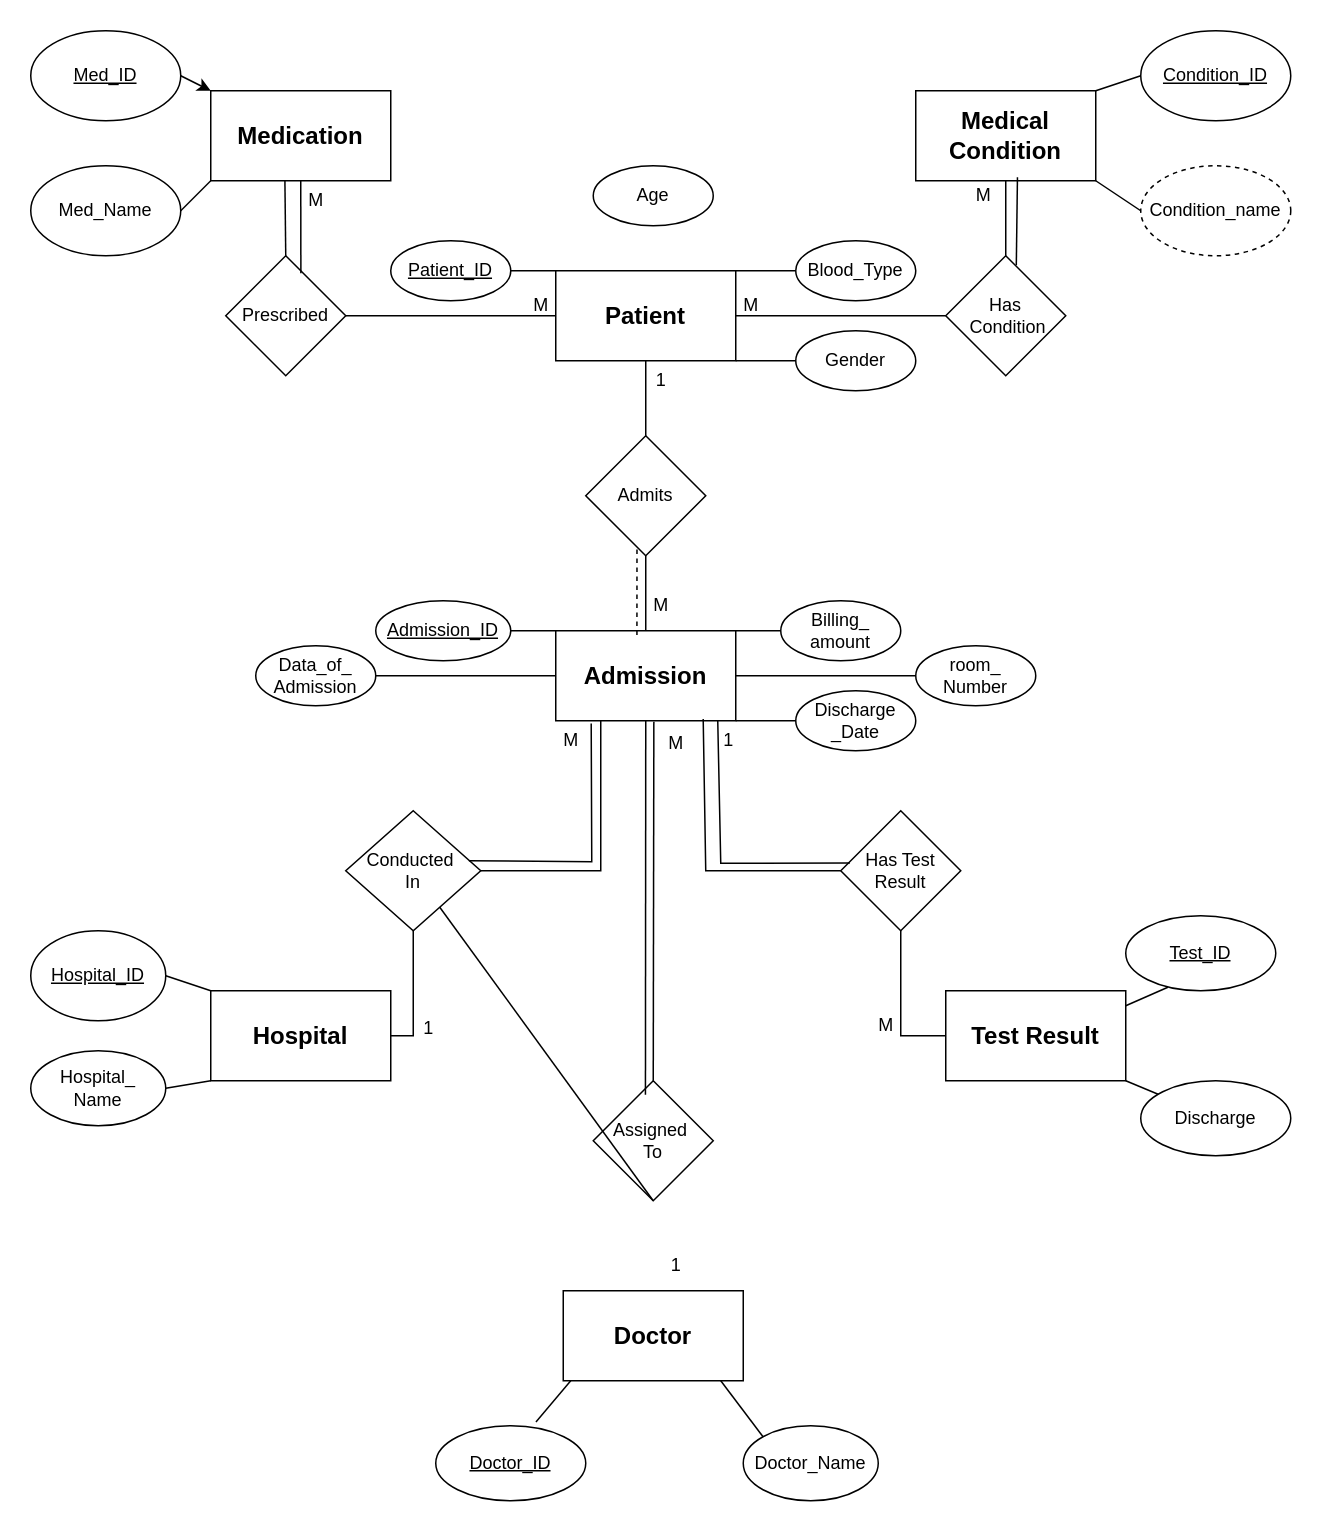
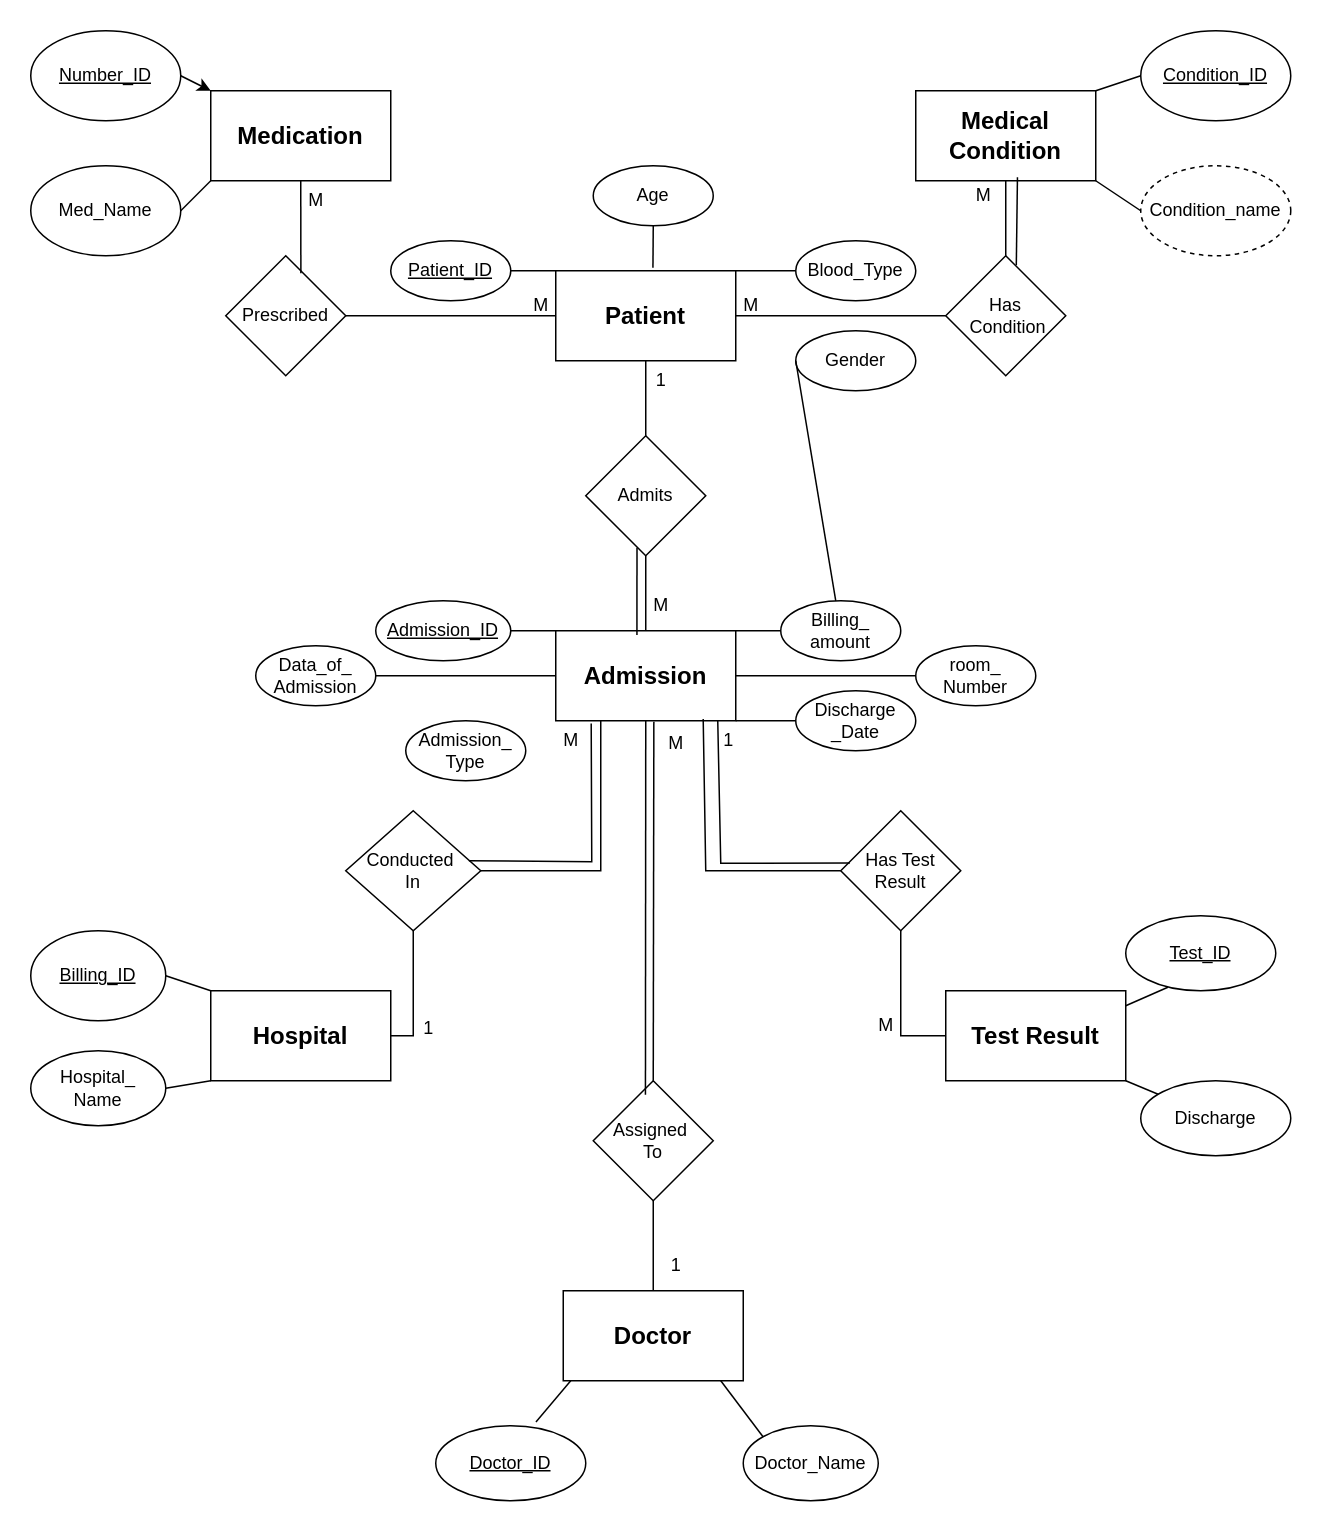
node "Med_ID": label "Med_ID" -> "Number_ID"
edge "Medication" -- "Prescribed": removed
edge "Age" -- "Patient": added
edge "Patient" -- "Gender": now "Billing_ amount" -- "Gender"
edge "Admits" -- "Admission": style dashed -> solid
node "Admission_ Type": added
node "Hospital_ID": label "Hospital_ID" -> "Billing_ID"
edge "Conducted In" -- "Assigned To": now "Doctor" -- "Assigned To"
